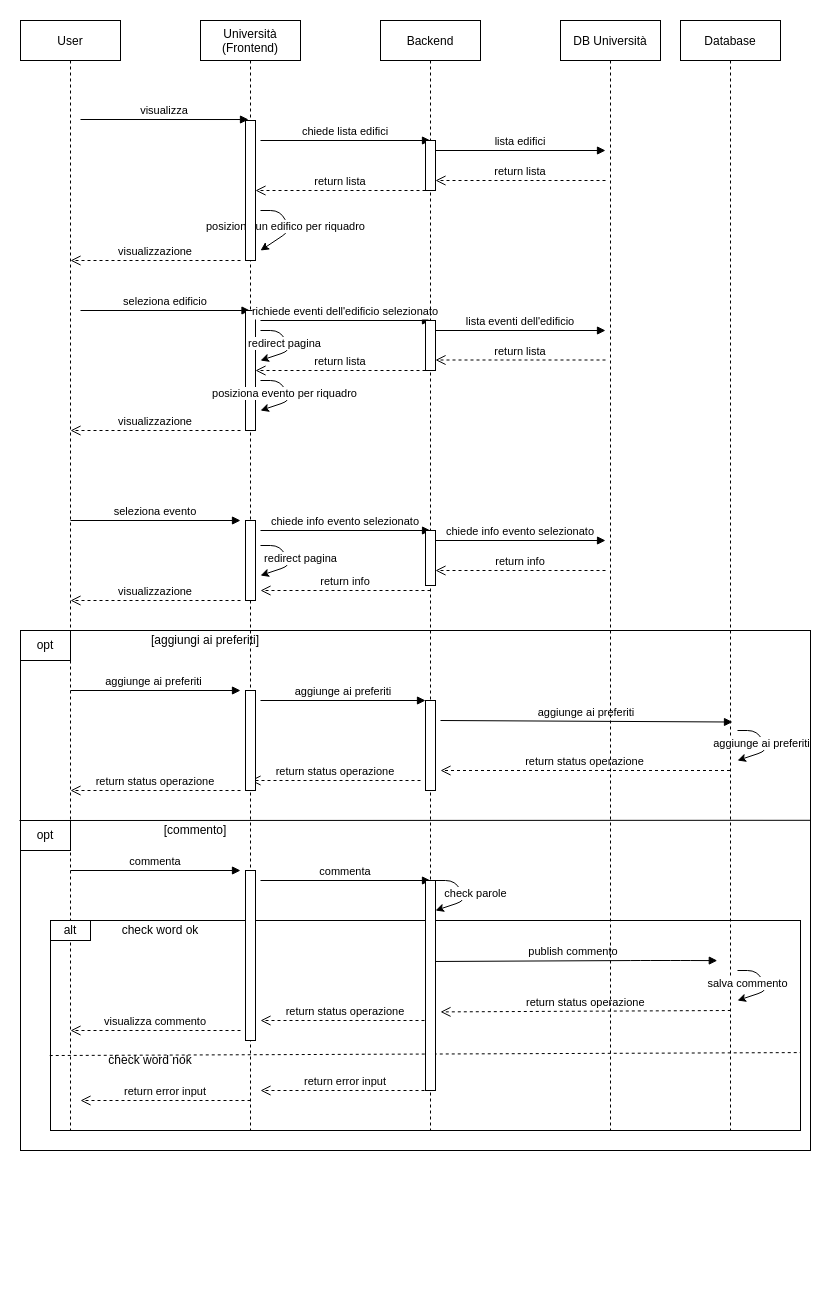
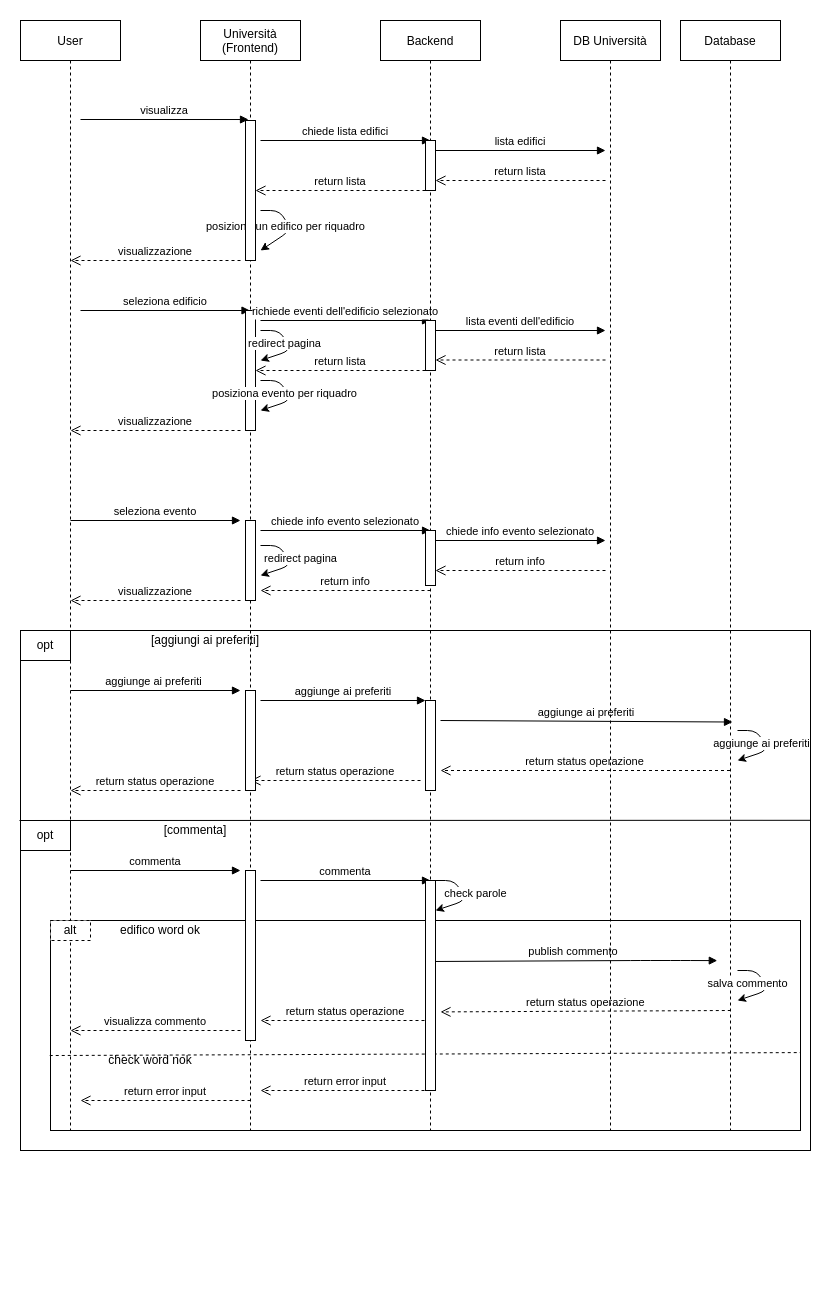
node "[commento]": label "[commento]" -> "[commenta]"
node "alt": style solid -> dashed
node "check word ok": label "check word ok" -> "edifico word ok"
